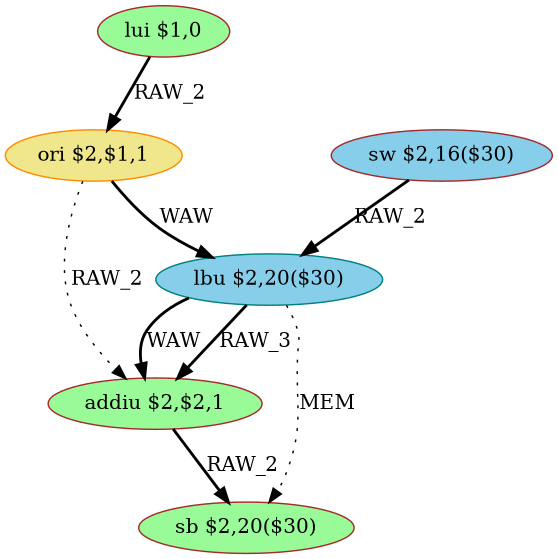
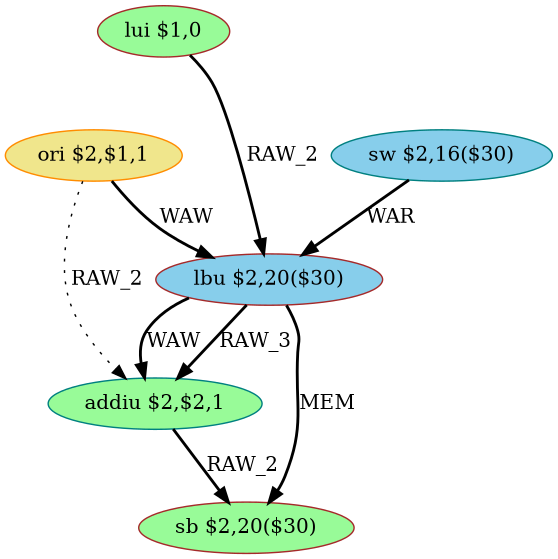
edge "lui $1,0" -> "ori $2,$1,1": now "lui $1,0" -> "lbu $2,20($30)"
node "sw $2,16($30)": color brown -> teal
edge "sw $2,16($30)" -> "lbu $2,20($30)": label "RAW_2" -> "WAR"
node "lbu $2,20($30)": color teal -> brown
edge "lbu $2,20($30)" -> "sb $2,20($30)": style dotted -> bold
node "addiu $2,$2,1": color brown -> teal
